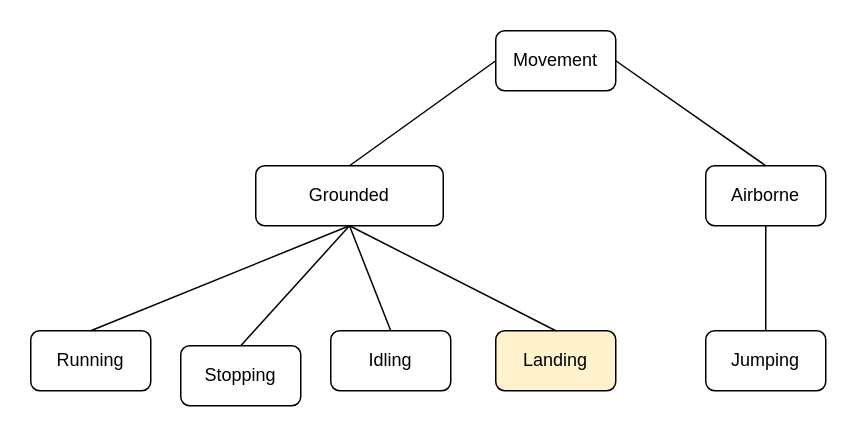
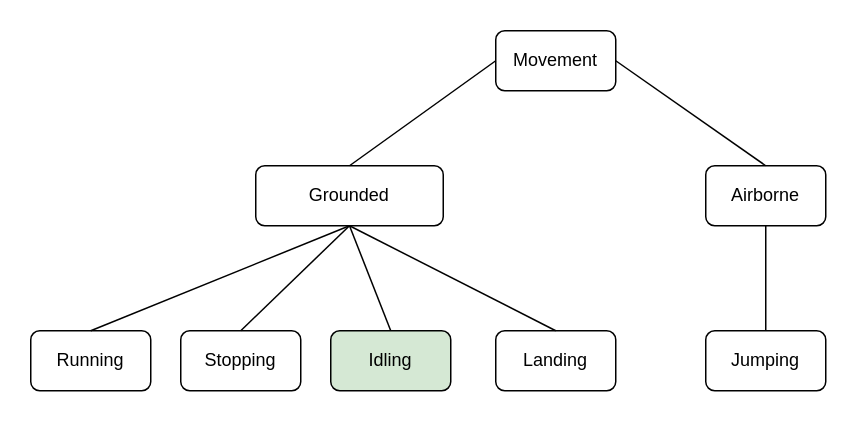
node "Idling": fillcolor #ffffff -> #d5e8d4
node "Landing": fillcolor #fff2cc -> #ffffff
node "Stopping": moved (241, 376) -> (241, 361)
